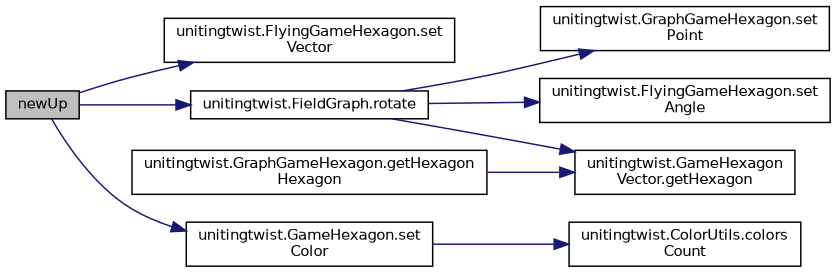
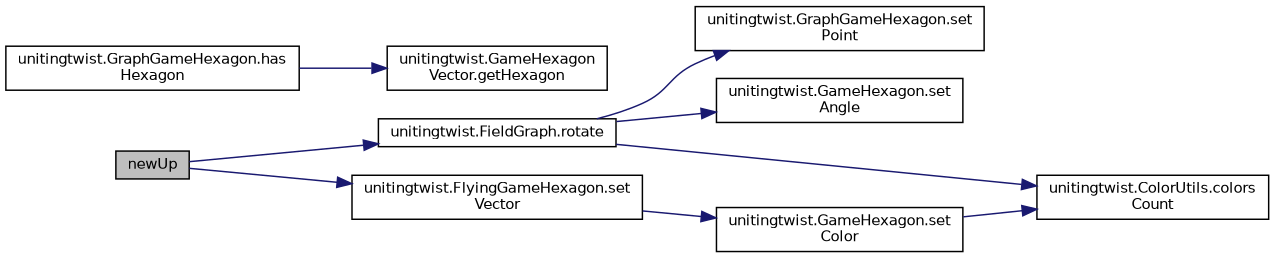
node "unitingtwist.FlyingGameHexagon.set Angle": label "unitingtwist.FlyingGameHexagon.set Angle" -> "unitingtwist.GameHexagon.set Angle"
edge "unitingtwist.FieldGraph.rotate" -> "unitingtwist.GameHexagon Vector.getHexagon": now "unitingtwist.FieldGraph.rotate" -> "unitingtwist.ColorUtils.colors Count"
node "unitingtwist.GraphGameHexagon.getHexagon Hexagon": label "unitingtwist.GraphGameHexagon.getHexagon Hexagon" -> "unitingtwist.GraphGameHexagon.has Hexagon"
edge "newUp" -> "unitingtwist.GameHexagon.set Color": now "unitingtwist.FlyingGameHexagon.set Vector" -> "unitingtwist.GameHexagon.set Color"
